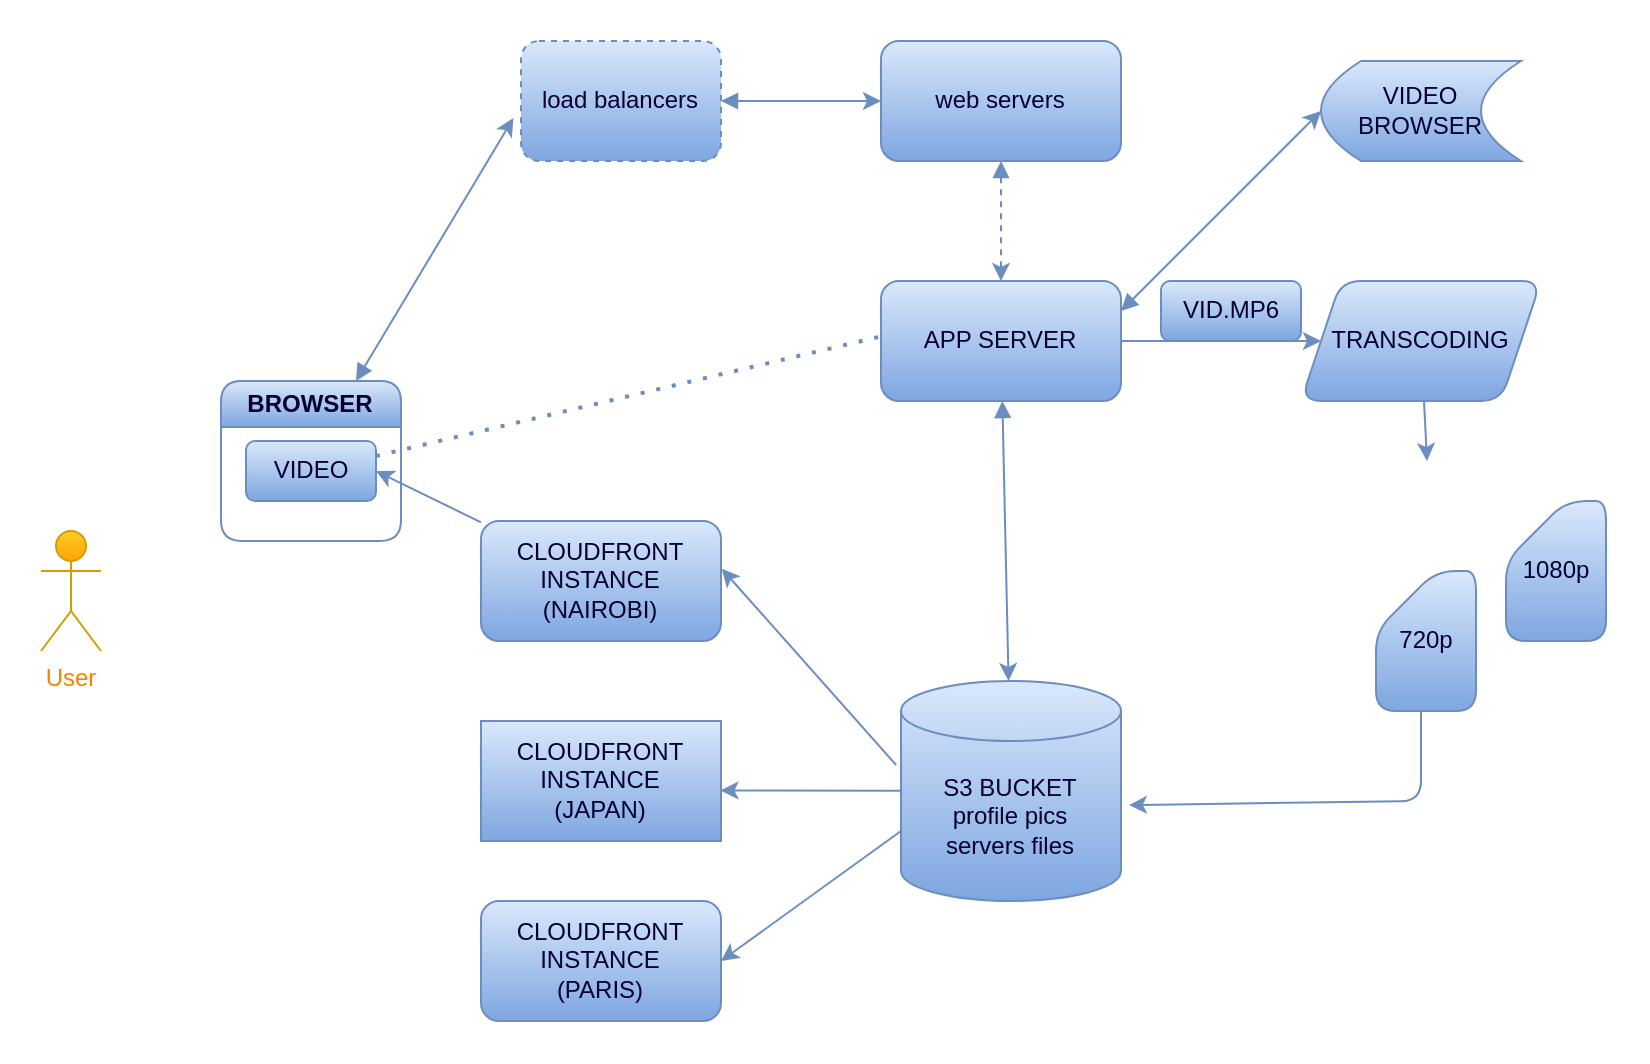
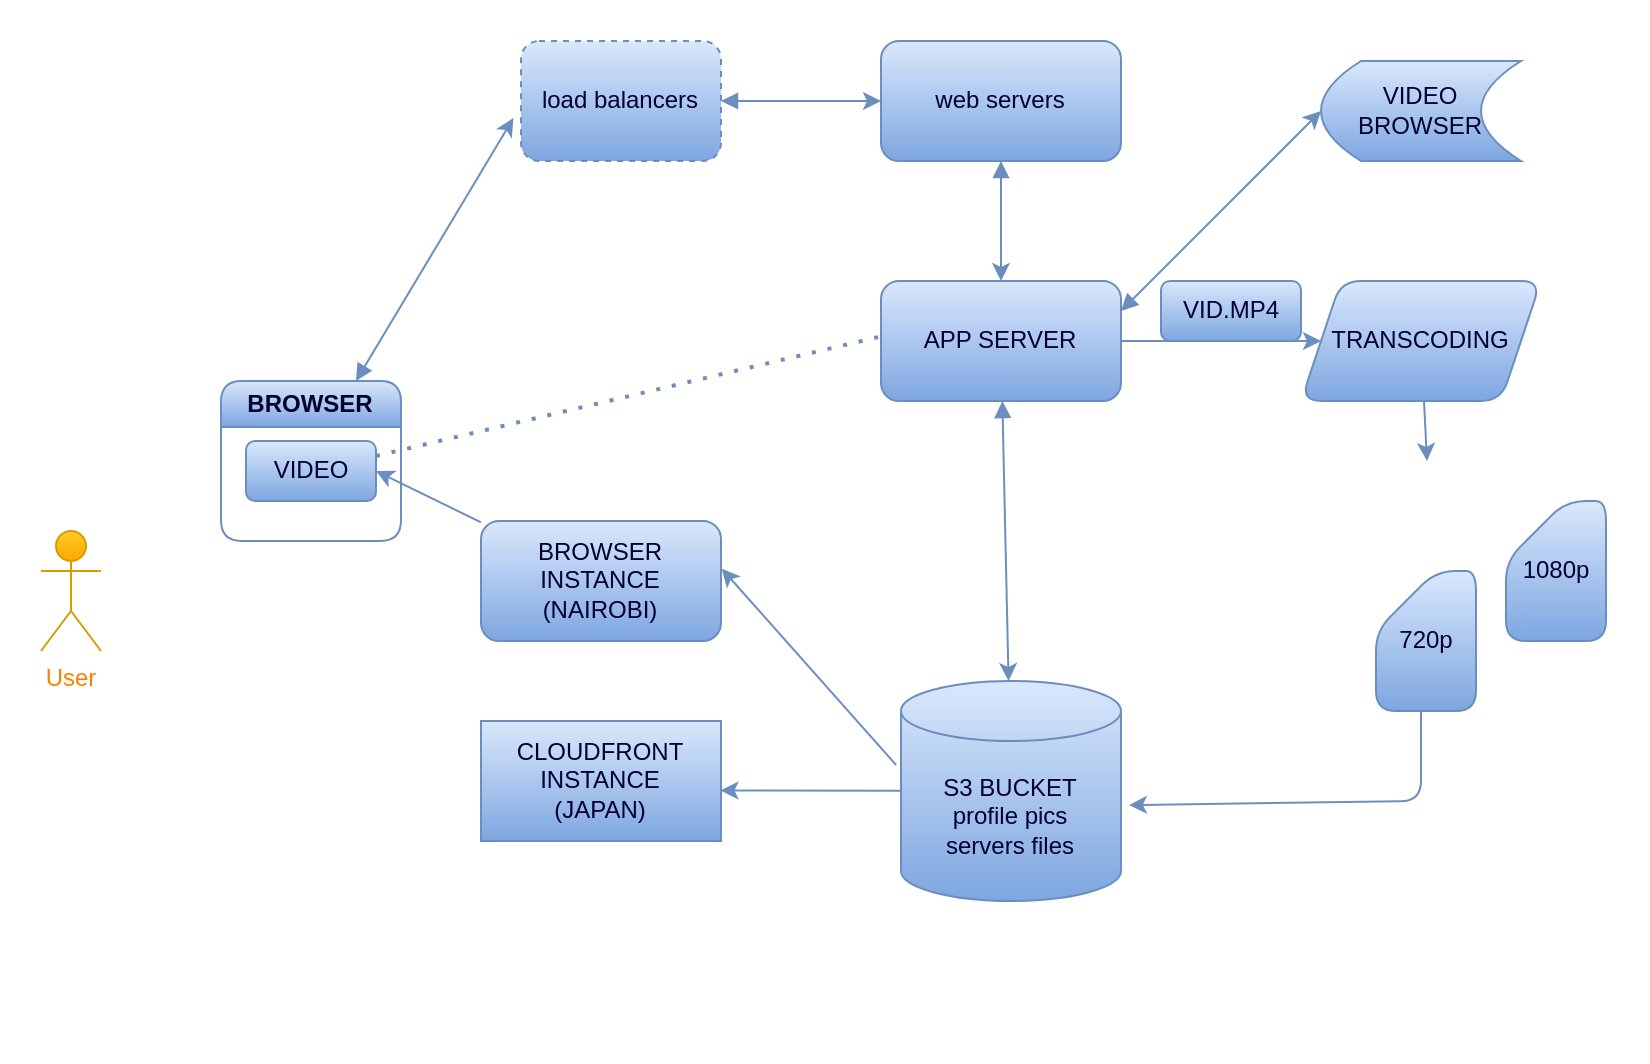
edge "web servers" -- "APP SERVER": style dashed -> solid
node "VID.MP6": label "VID.MP6" -> "VID.MP4"
node "CLOUDFRONT INSTANCE (NAIROBI)": label "CLOUDFRONT INSTANCE (NAIROBI)" -> "BROWSER INSTANCE (NAIROBI)"
edge "S3 BUCKET profile pics servers files" -> "CLOUDFRONT INSTANCE (PARIS)": removed
node "CLOUDFRONT INSTANCE (PARIS)": removed
